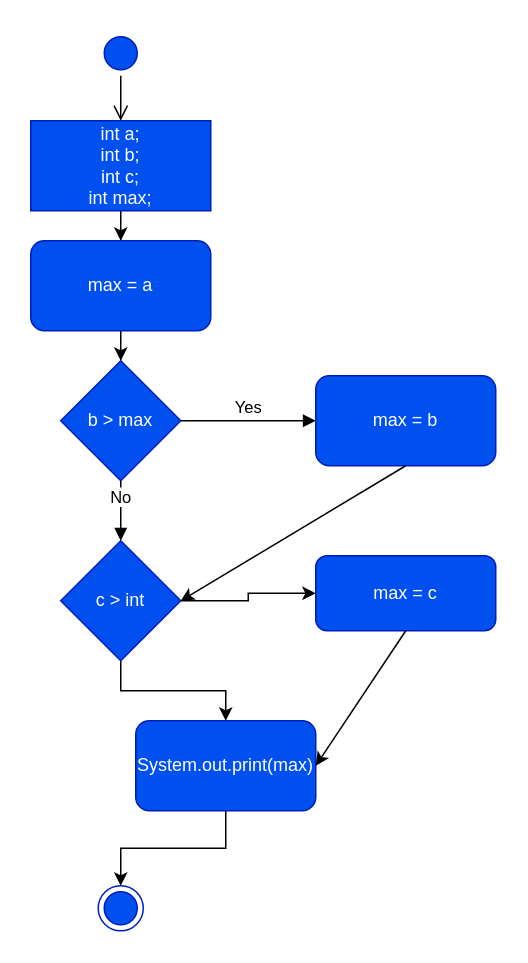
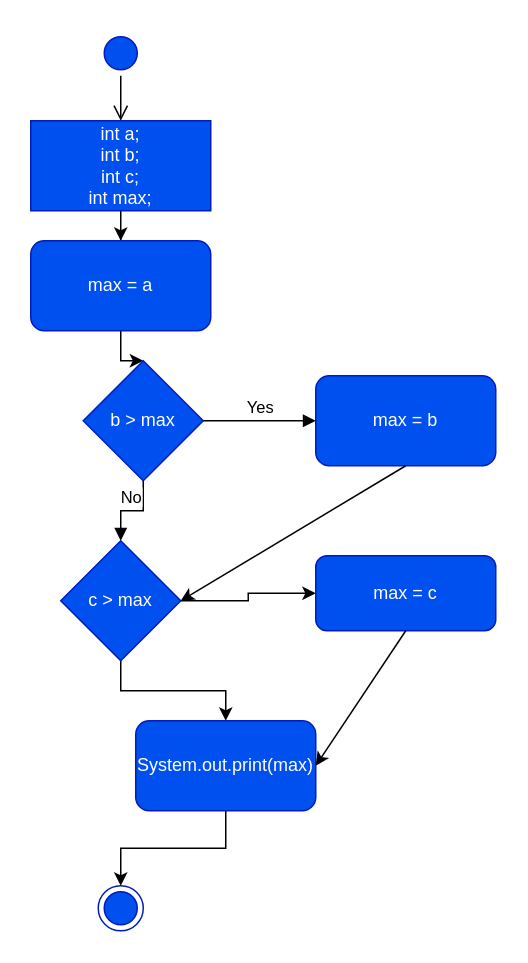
node "b > max": moved (121, 421) -> (143, 421)
node "c > int": label "c > int" -> "c > max"
